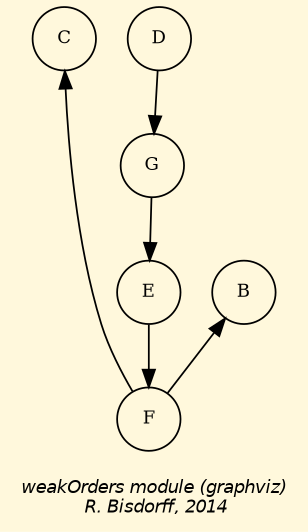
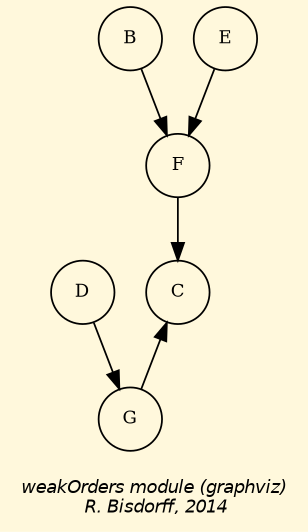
edge "G" -> "E": now "G" -> "C"
edge "F" -> "B": reversed
